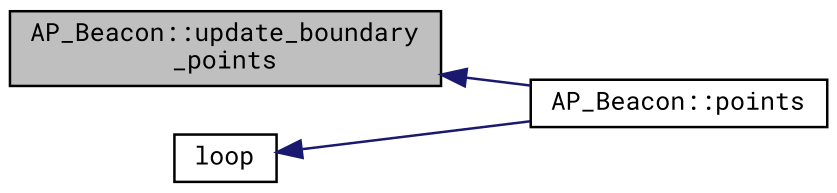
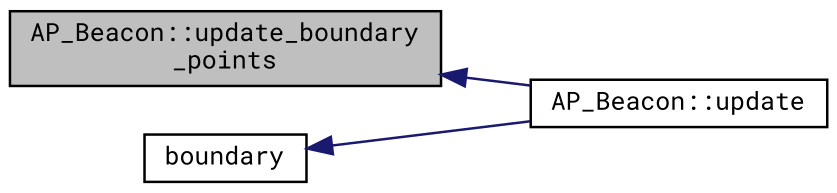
node "AP_Beacon::points": label "AP_Beacon::points" -> "AP_Beacon::update"
node "loop": label "loop" -> "boundary"
